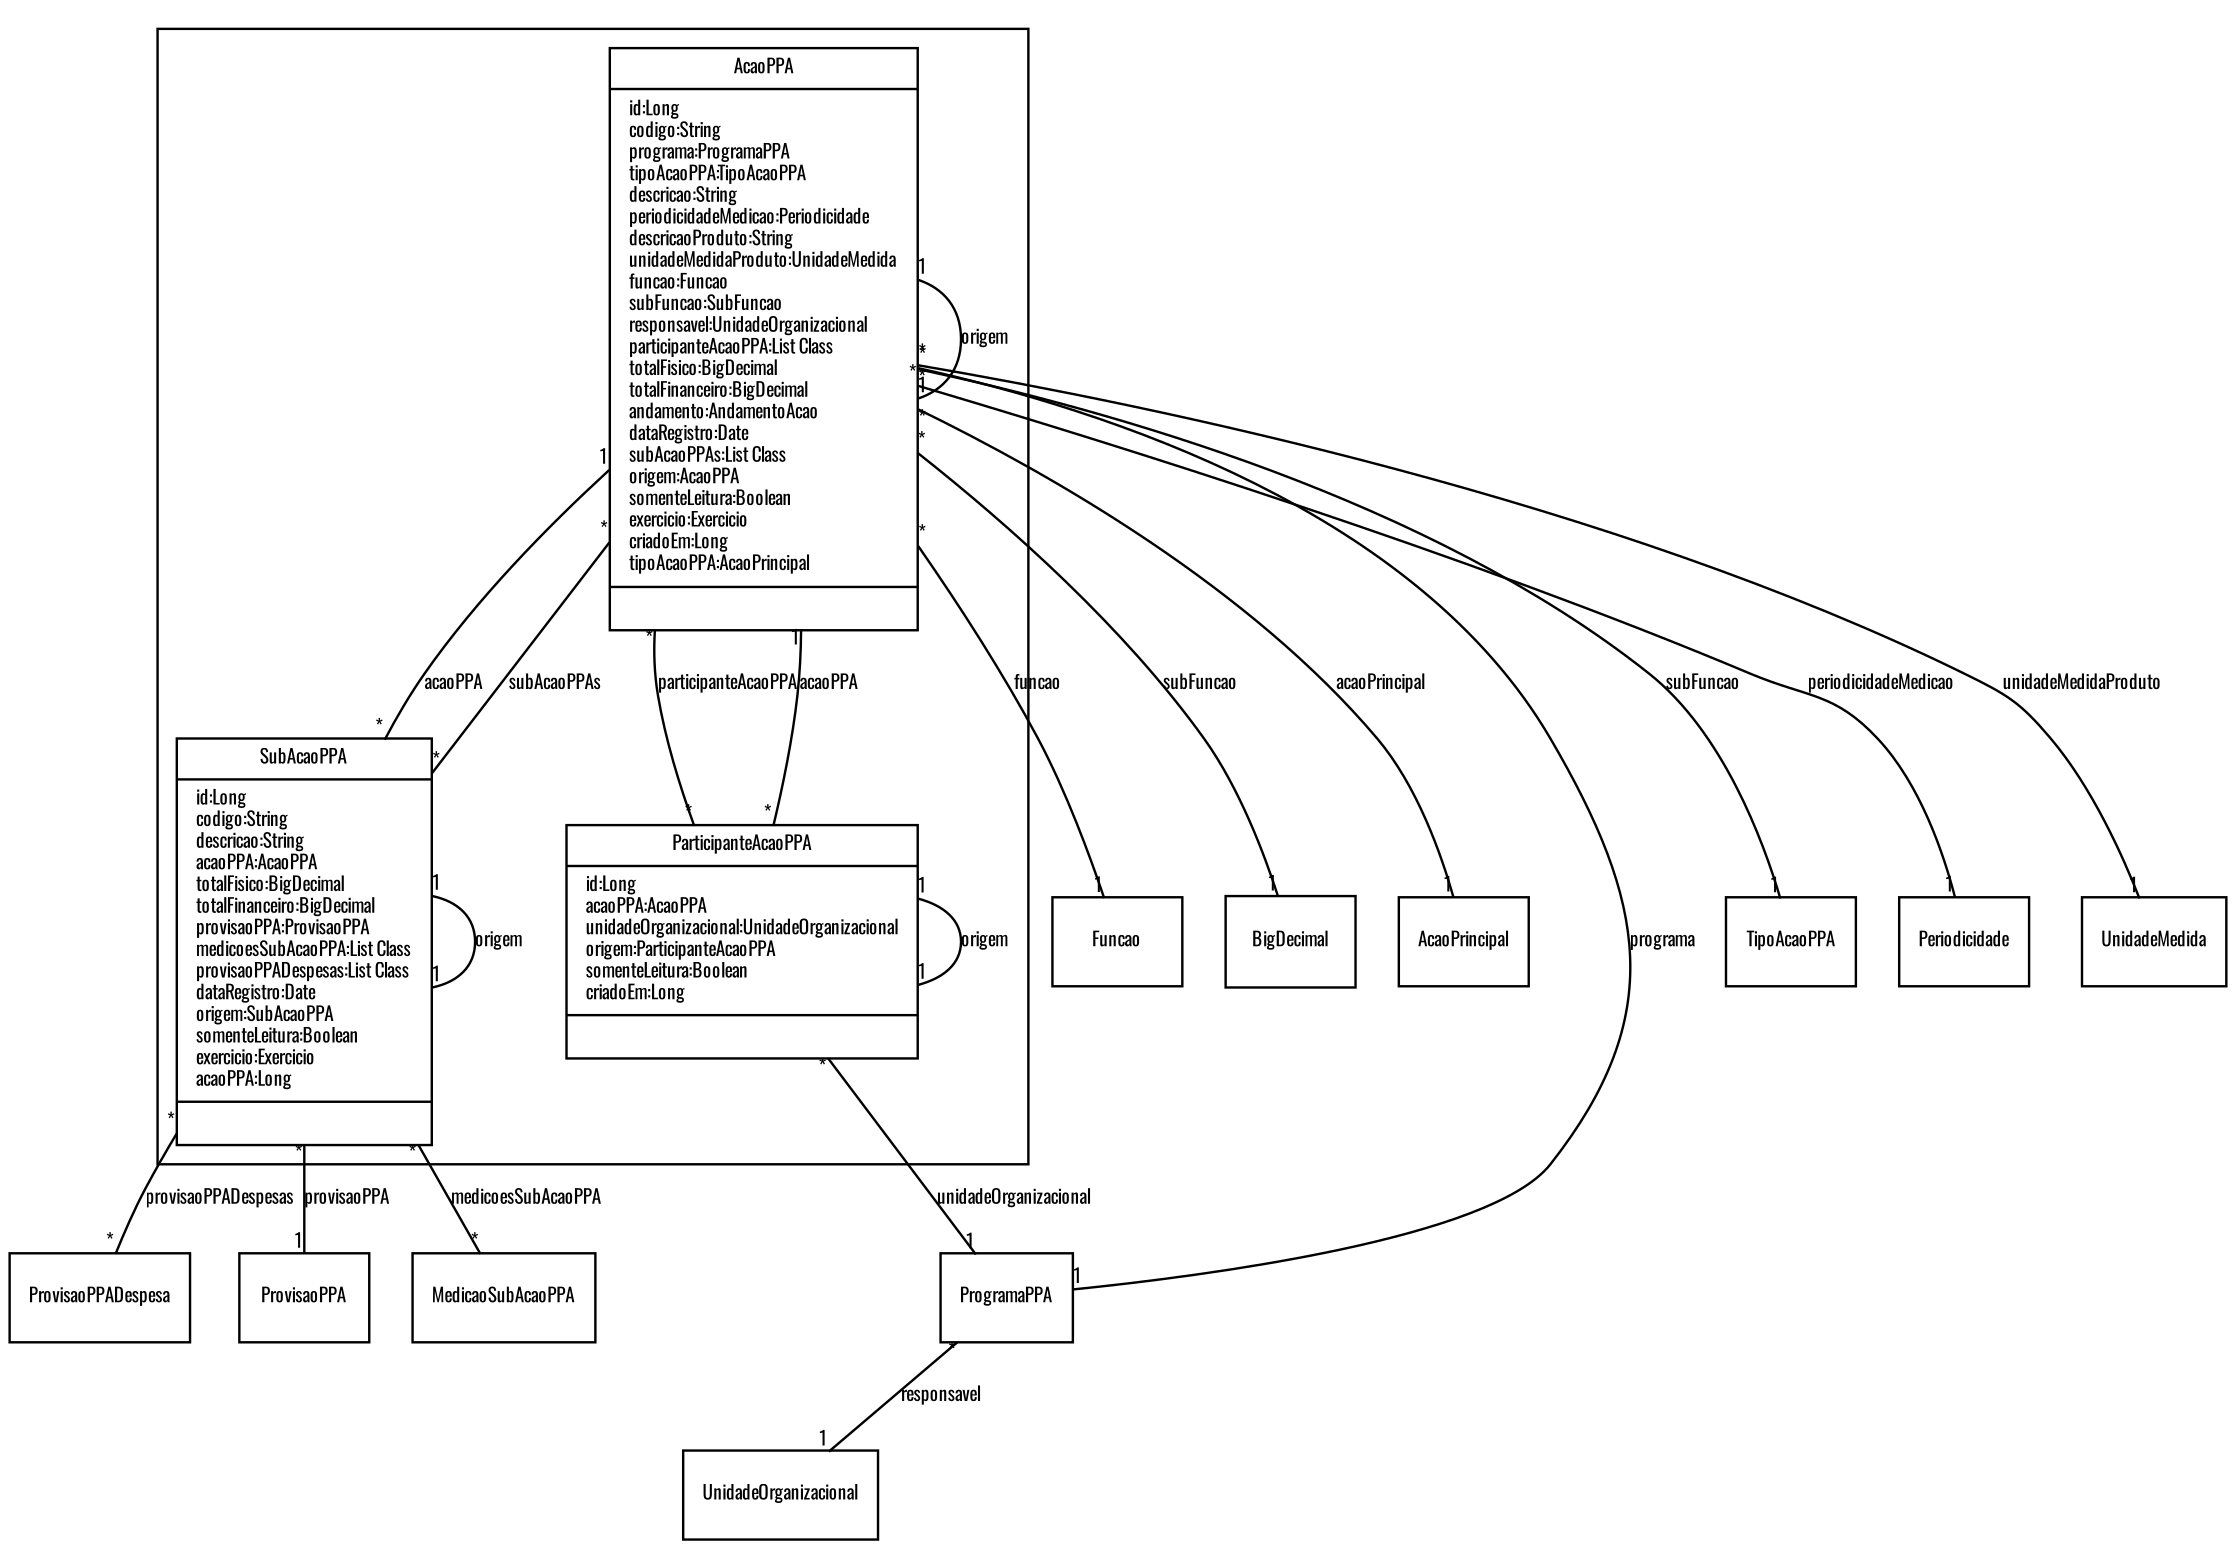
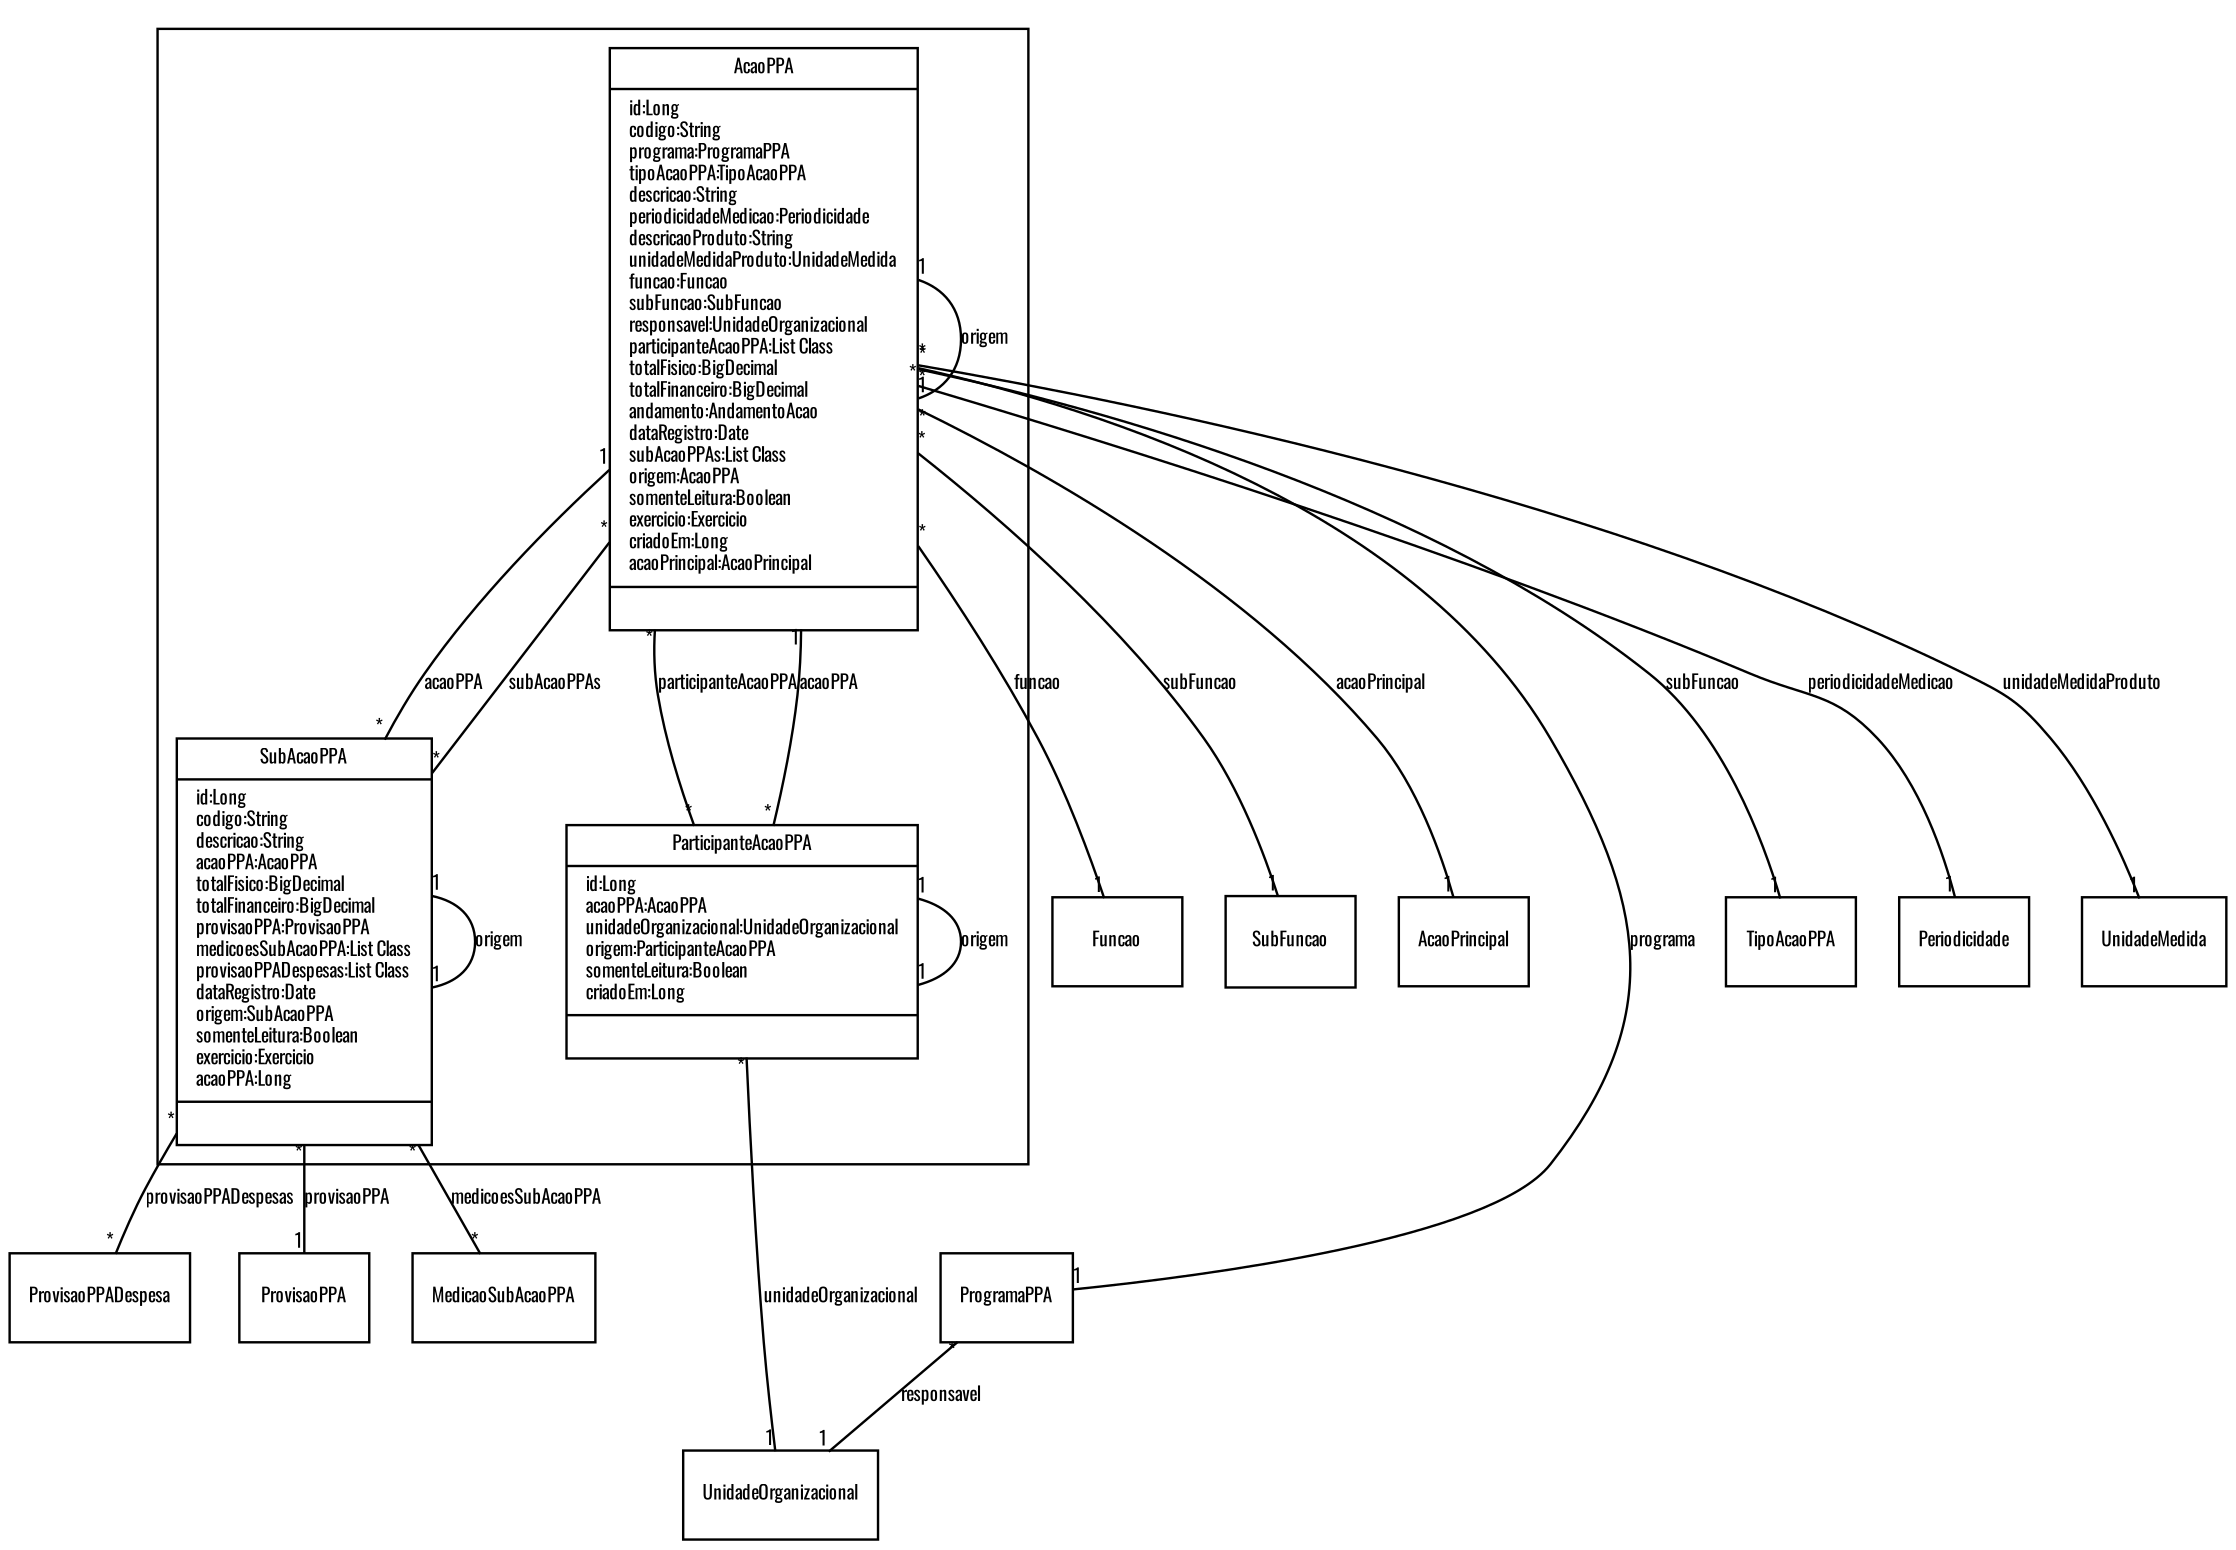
node "AcaoPPA": text "tipoAcaoPPA:AcaoPrincipal" -> "acaoPrincipal:AcaoPrincipal"
node "BigDecimal": label "BigDecimal" -> "SubFuncao"
edge "ParticipanteAcaoPPA" -- "ProgramaPPA": now "ParticipanteAcaoPPA" -- "UnidadeOrganizacional"
